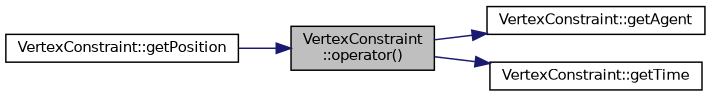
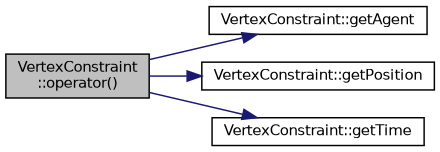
edge "VertexConstraint::getPosition" -> "VertexConstraint ::operator()": reversed
